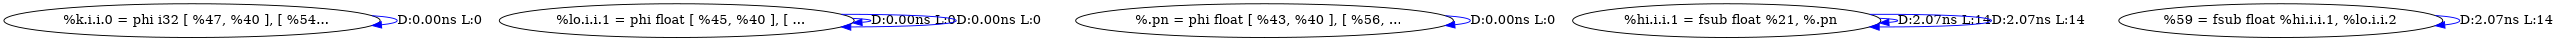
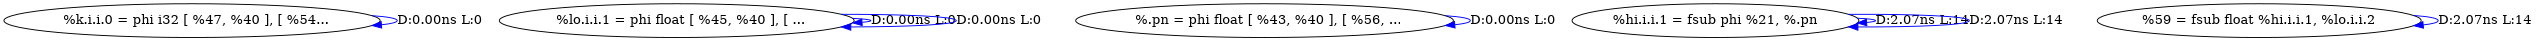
node "%hi.i.i.1 = fsub float %21, %.pn": label "%hi.i.i.1 = fsub float %21, %.pn" -> "%hi.i.i.1 = fsub phi %21, %.pn"
